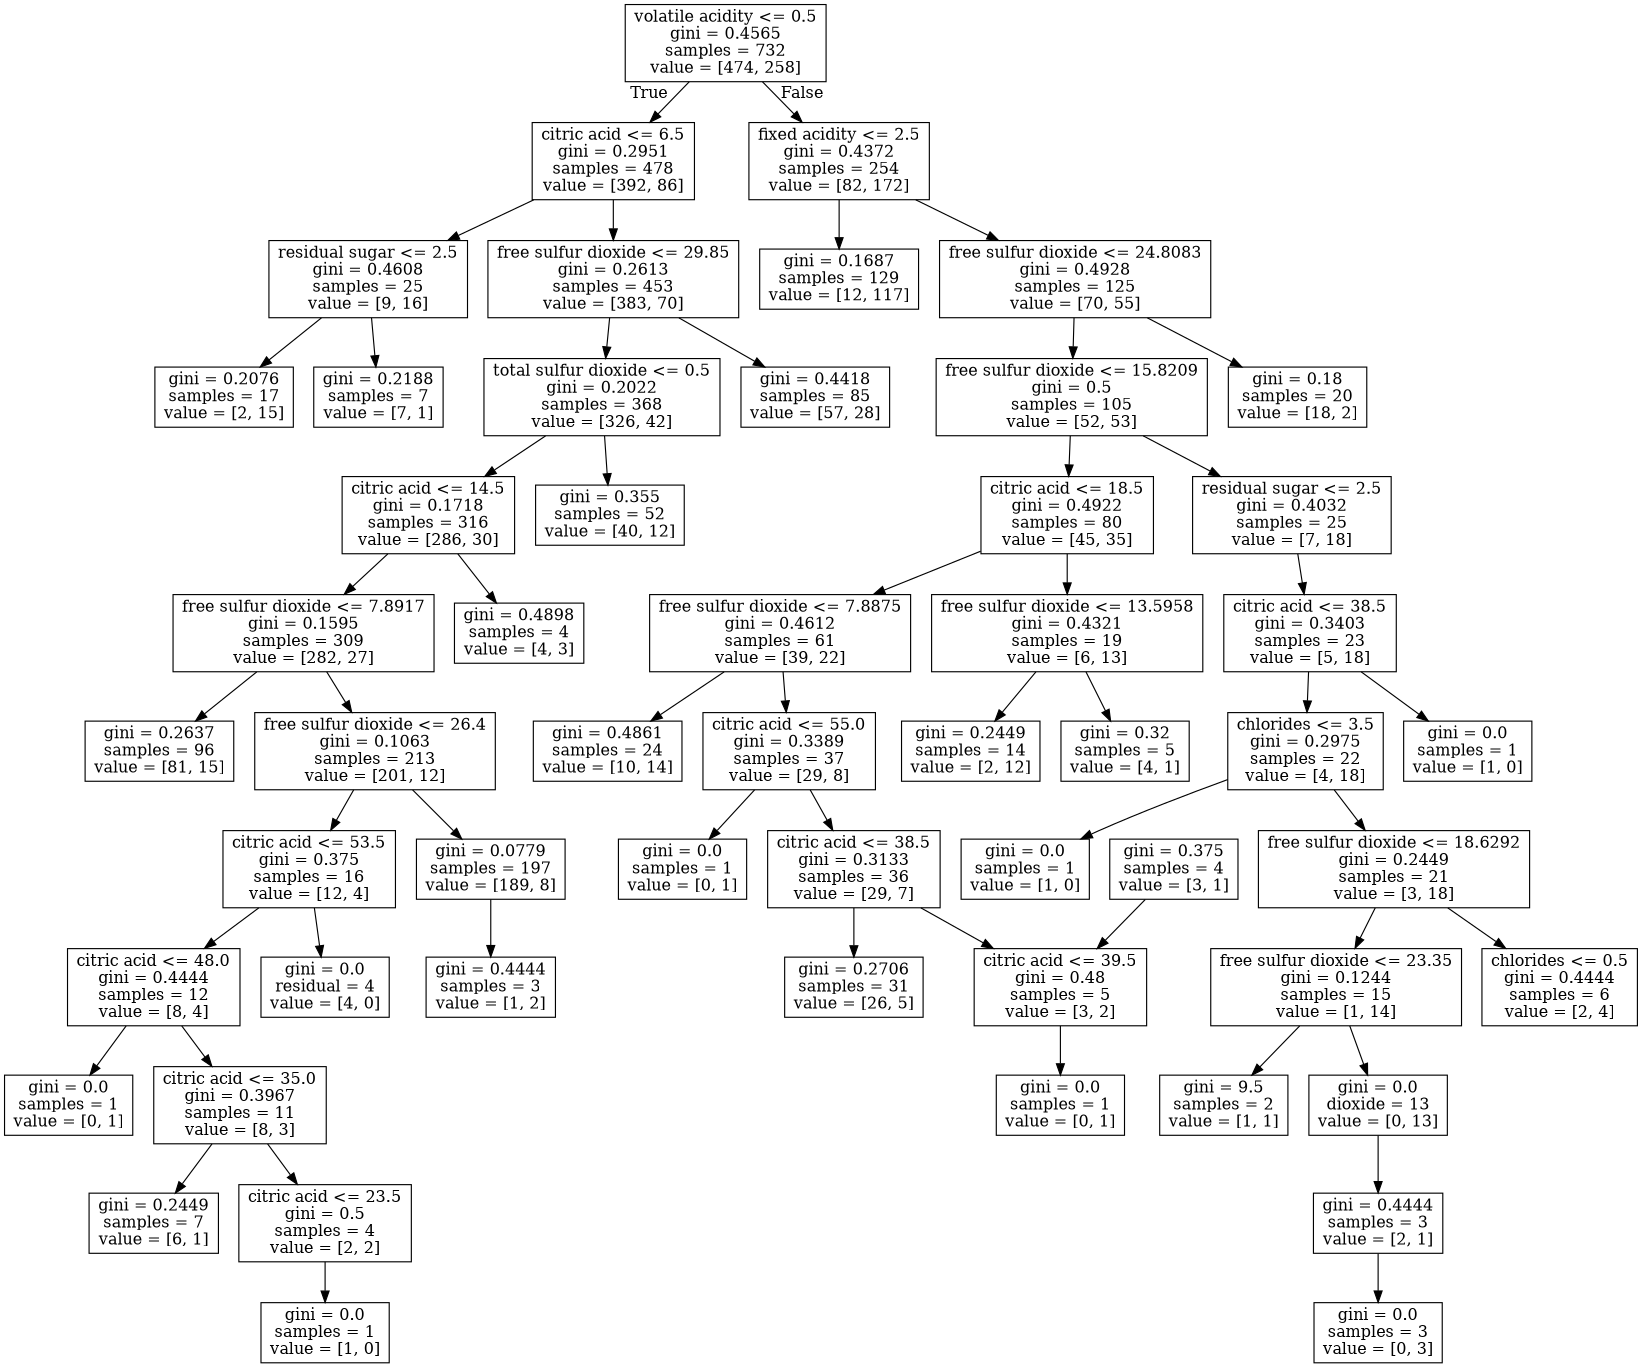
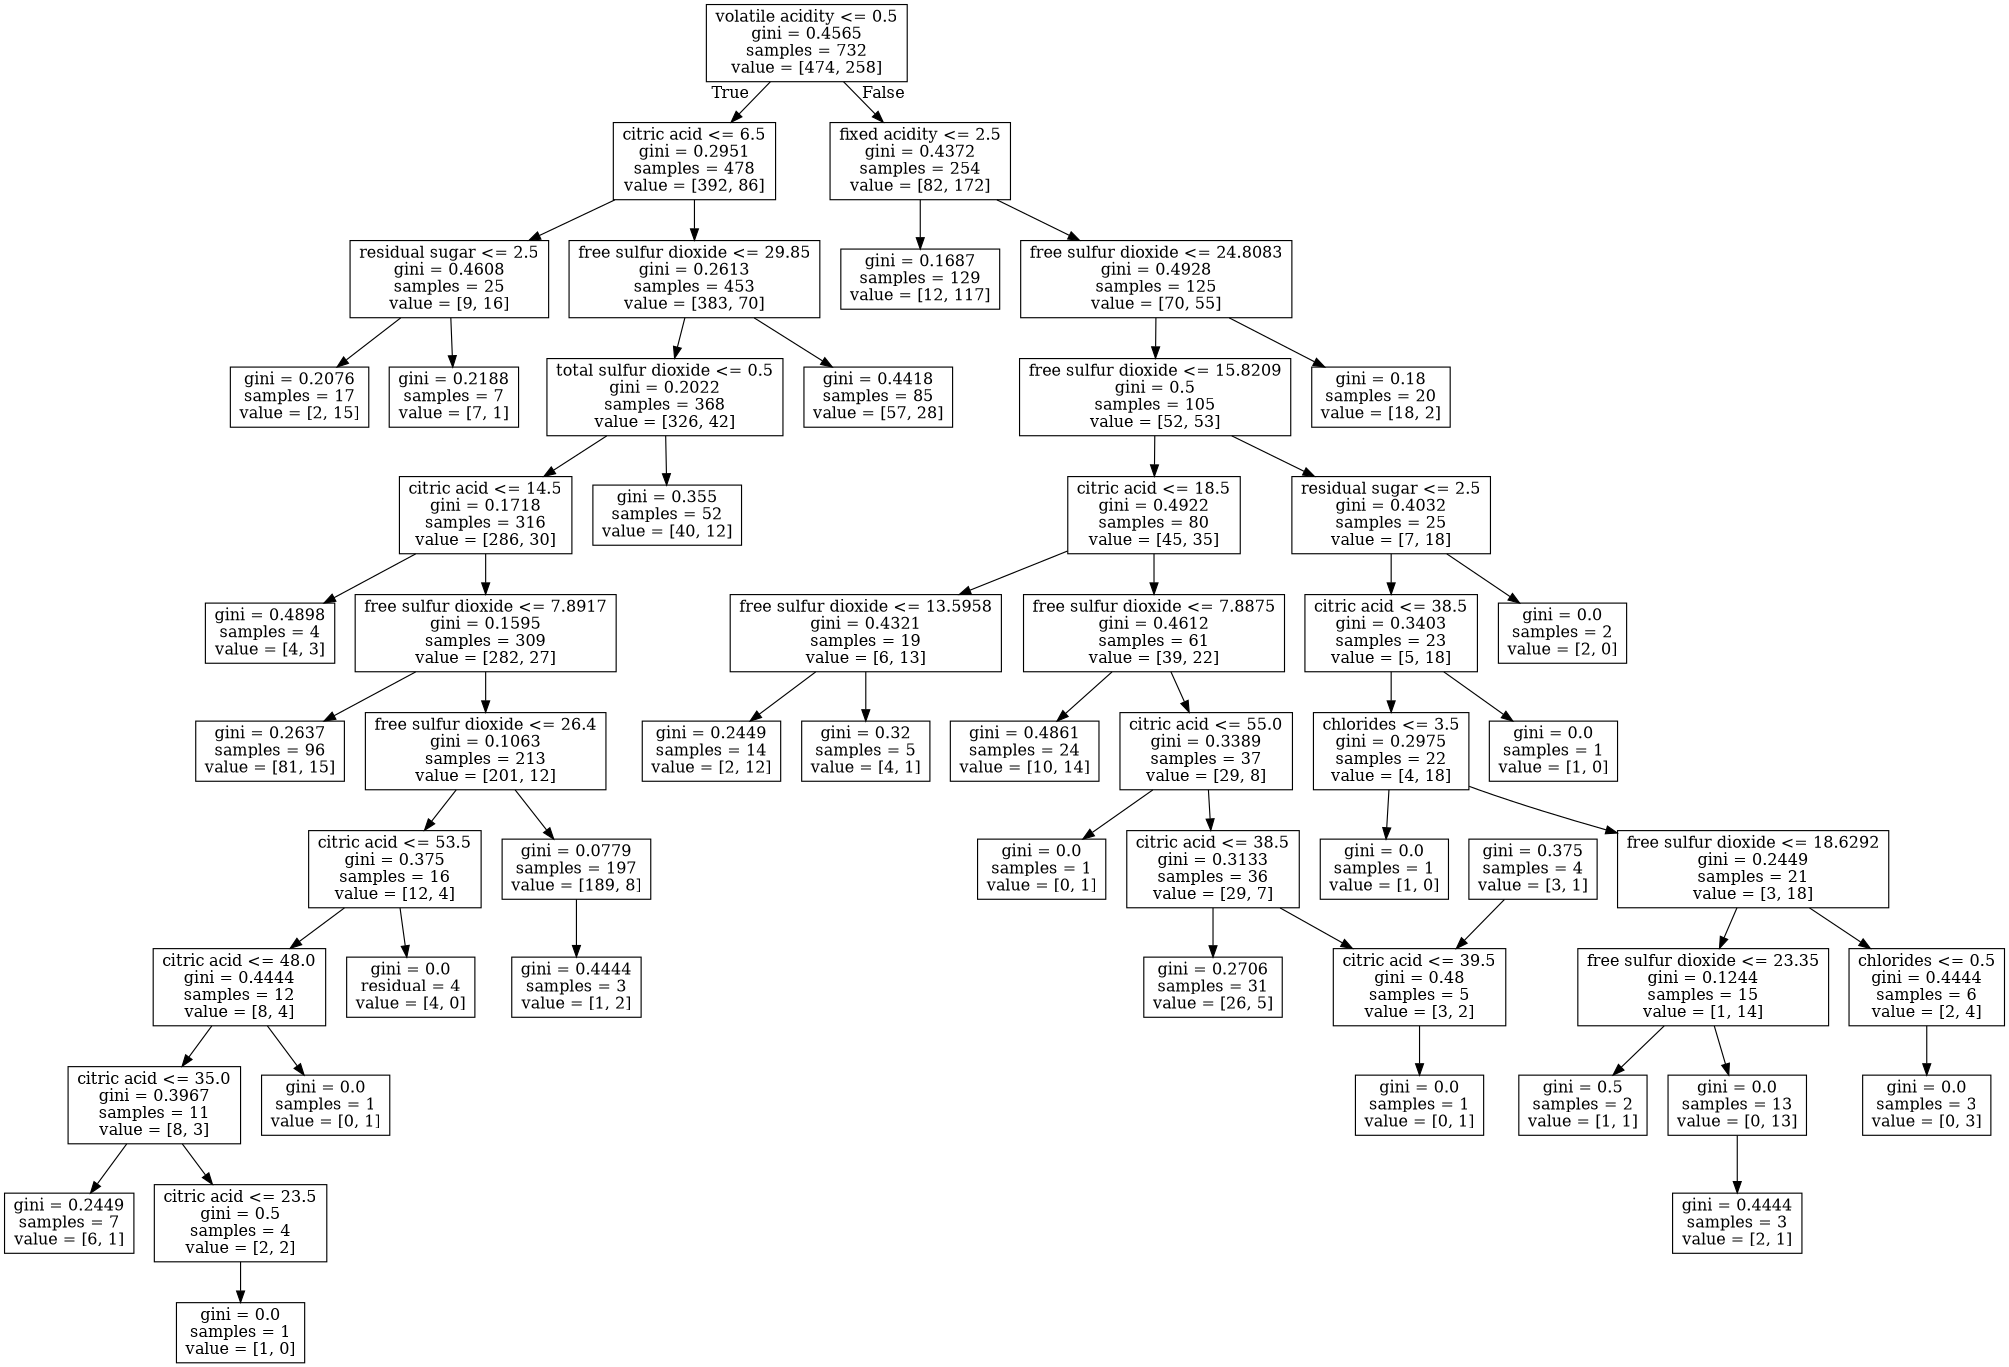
node "gini = 0.0 samples = 2 value = [2, 0]": added
node "gini = 9.5 samples = 2 value = [1, 1]": label "gini = 9.5 samples = 2 value = [1, 1]" -> "gini = 0.5 samples = 2 value = [1, 1]"
node "gini = 0.0 dioxide = 13 value = [0, 13]": label "gini = 0.0 dioxide = 13 value = [0, 13]" -> "gini = 0.0 samples = 13 value = [0, 13]"
edge "gini = 0.4444 samples = 3 value = [2, 1]" -> "gini = 0.0 samples = 3 value = [0, 3]": now "chlorides <= 0.5 gini = 0.4444 samples = 6 value = [2, 4]" -> "gini = 0.0 samples = 3 value = [0, 3]"
